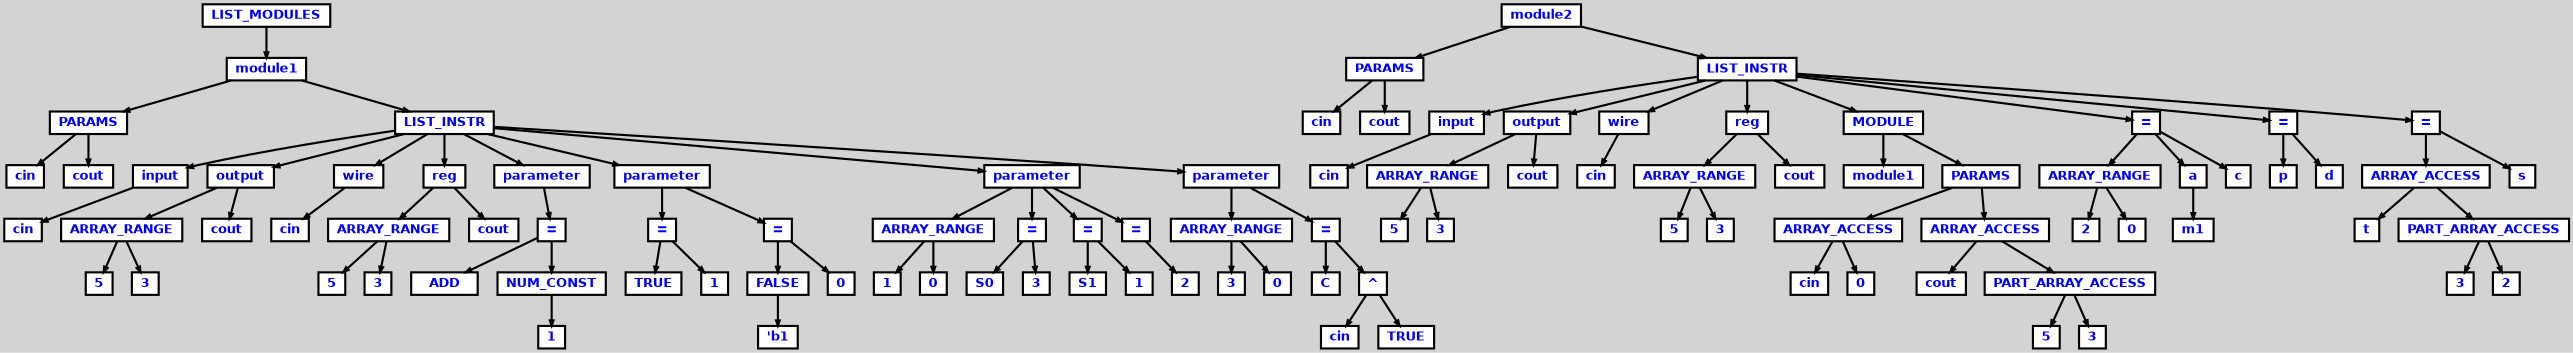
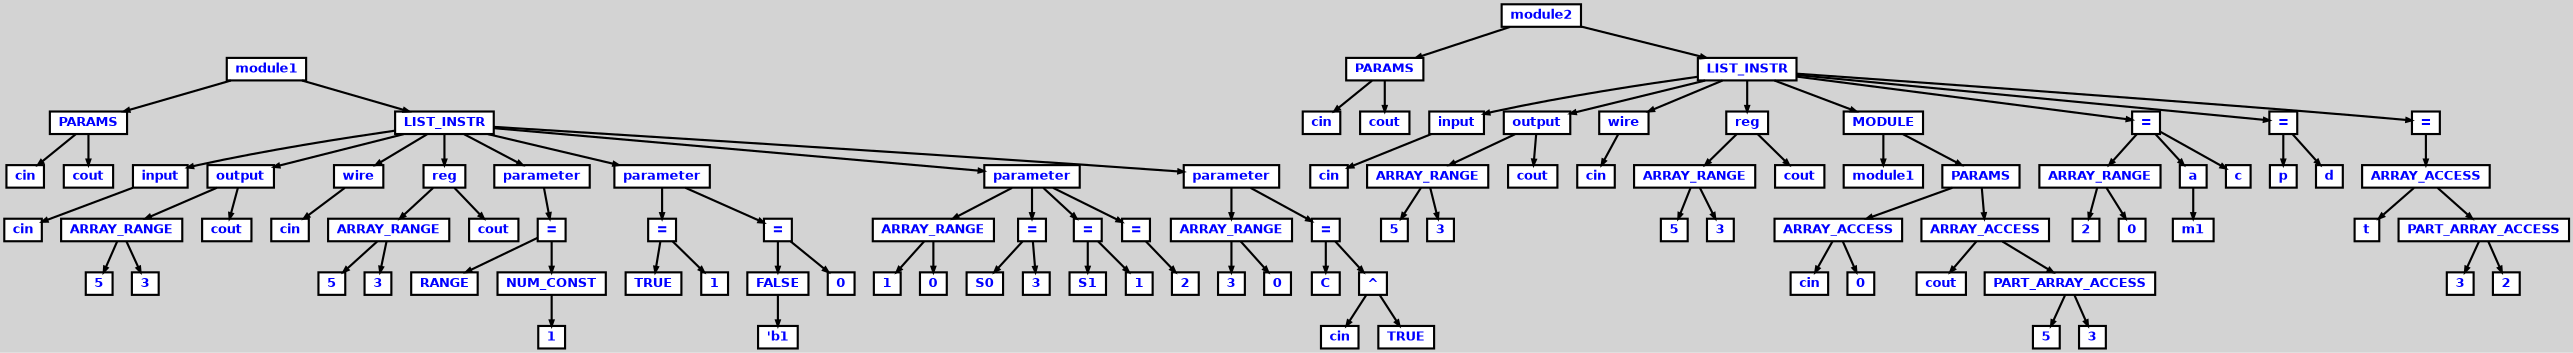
node "LIST_MODULES": removed
node "s": removed
node "ADD": label "ADD" -> "RANGE"
